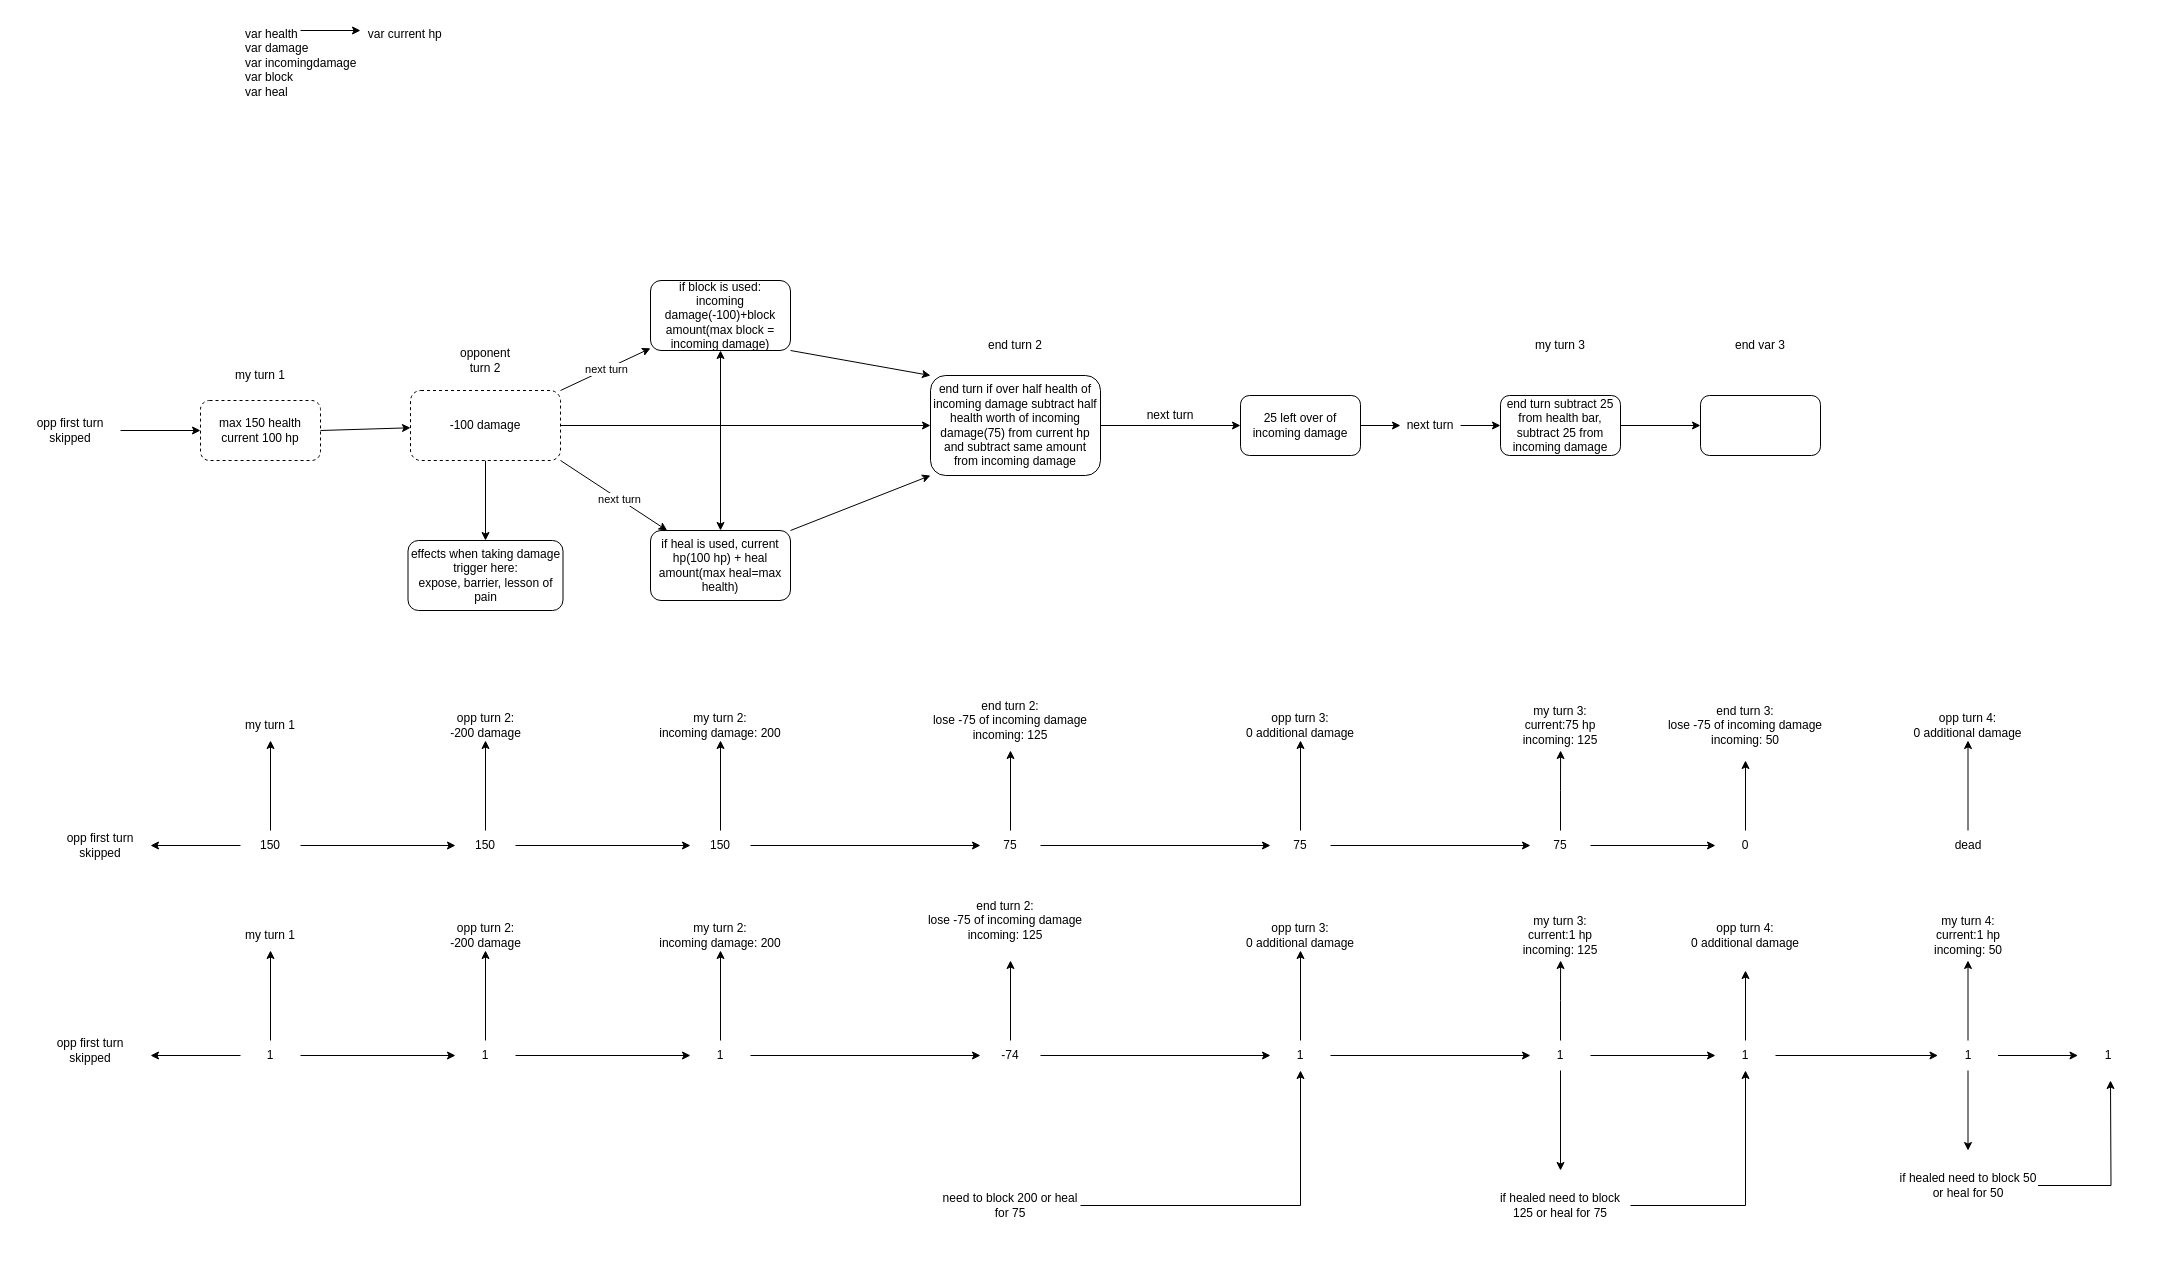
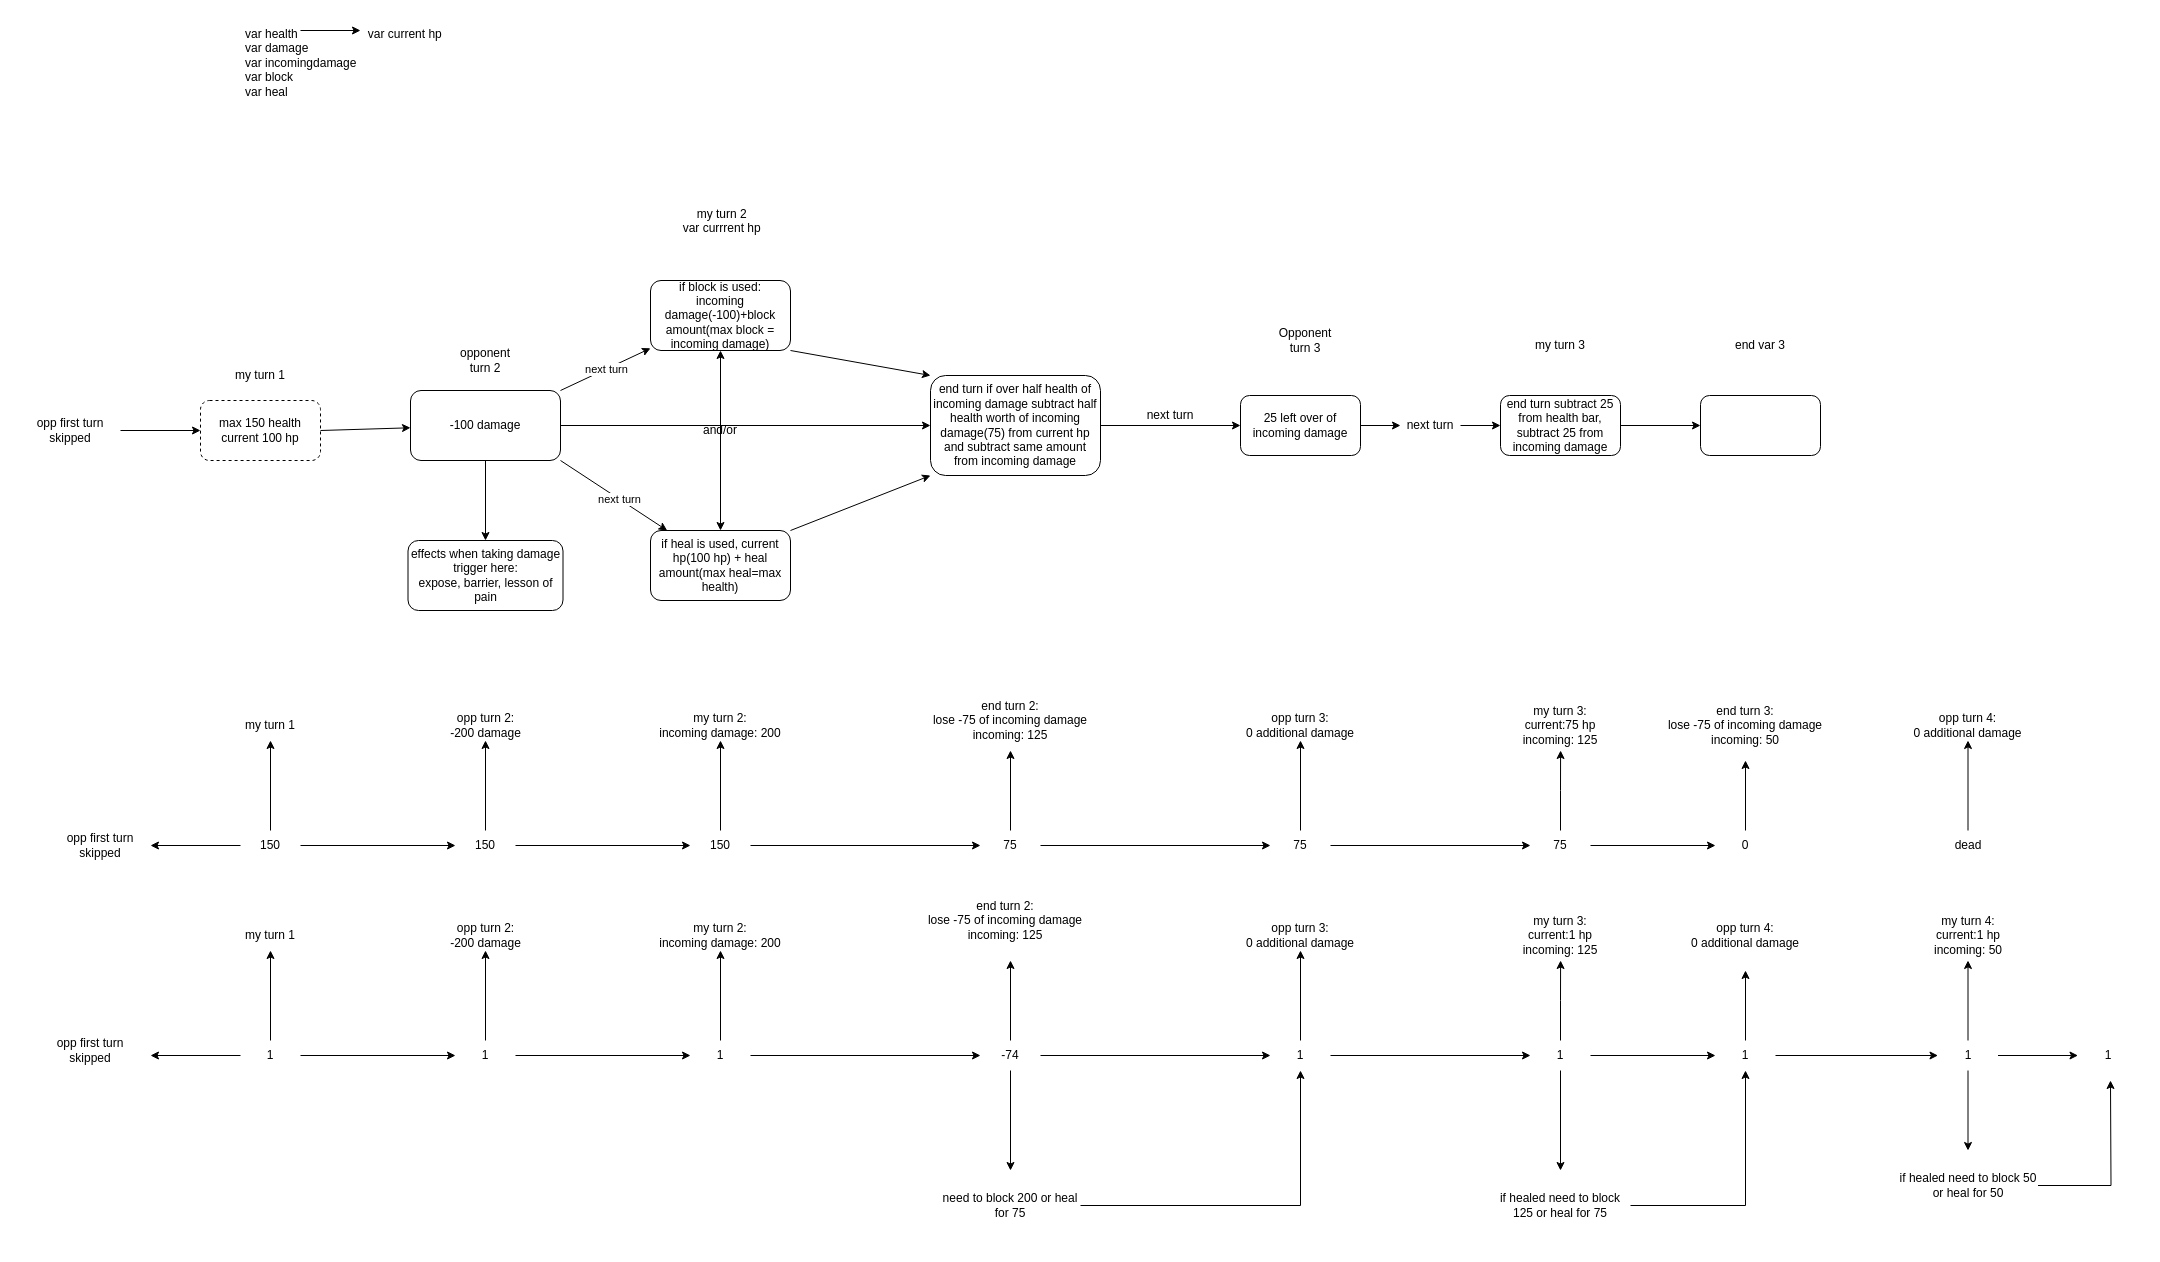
node "my turn 2 var currrent hp": added
node "Opponent turn 3": added
node "end turn 2": removed
node "-100 damage": style dashed -> solid
node "and/or": added
edge "-74" -> "need to block 200 or heal for 75": added
